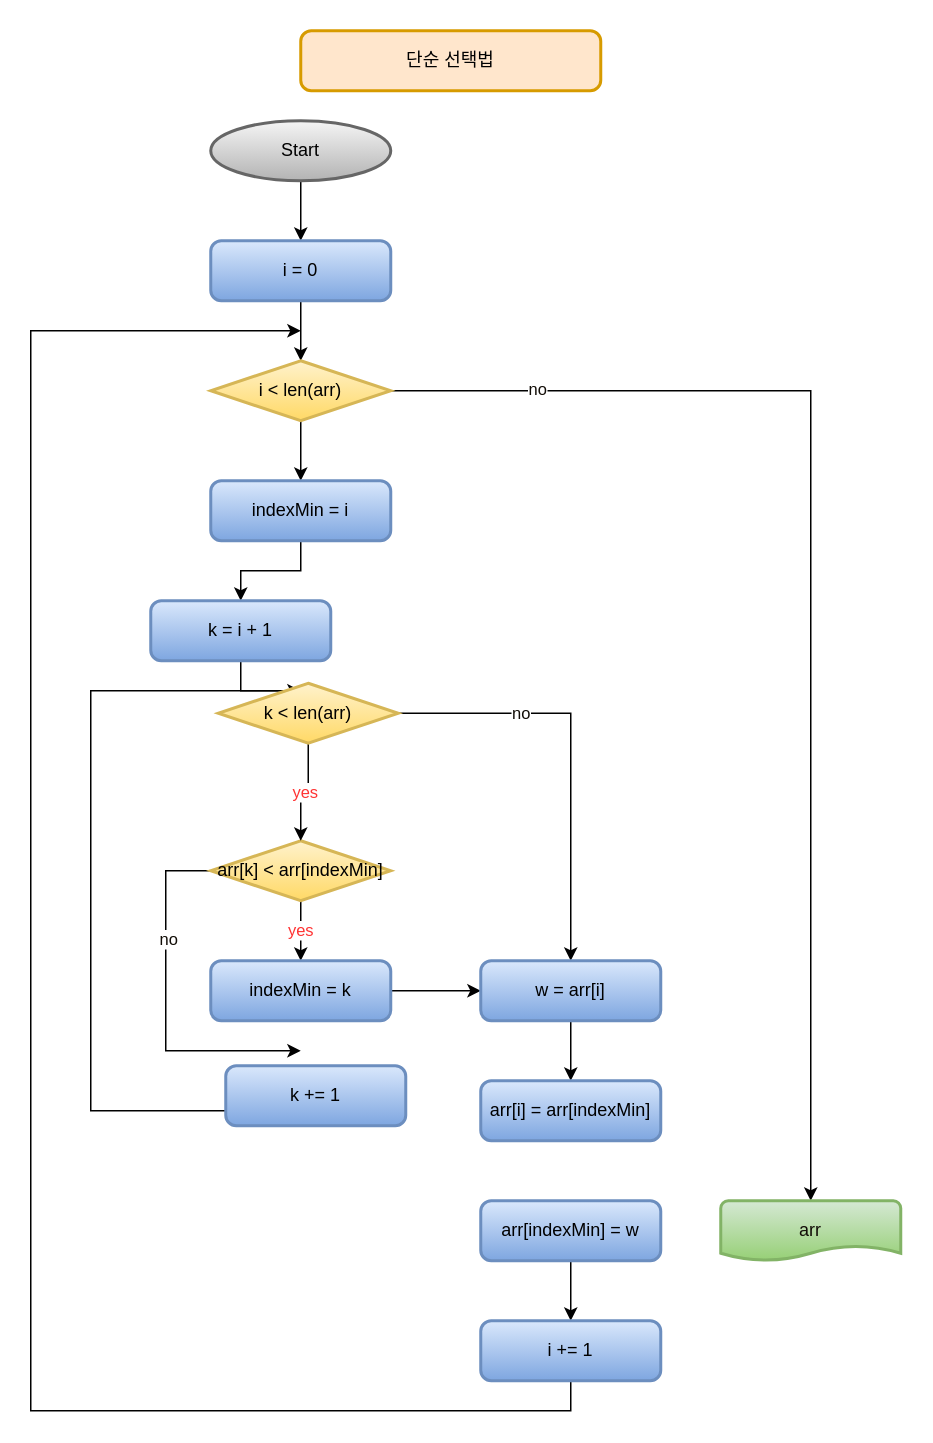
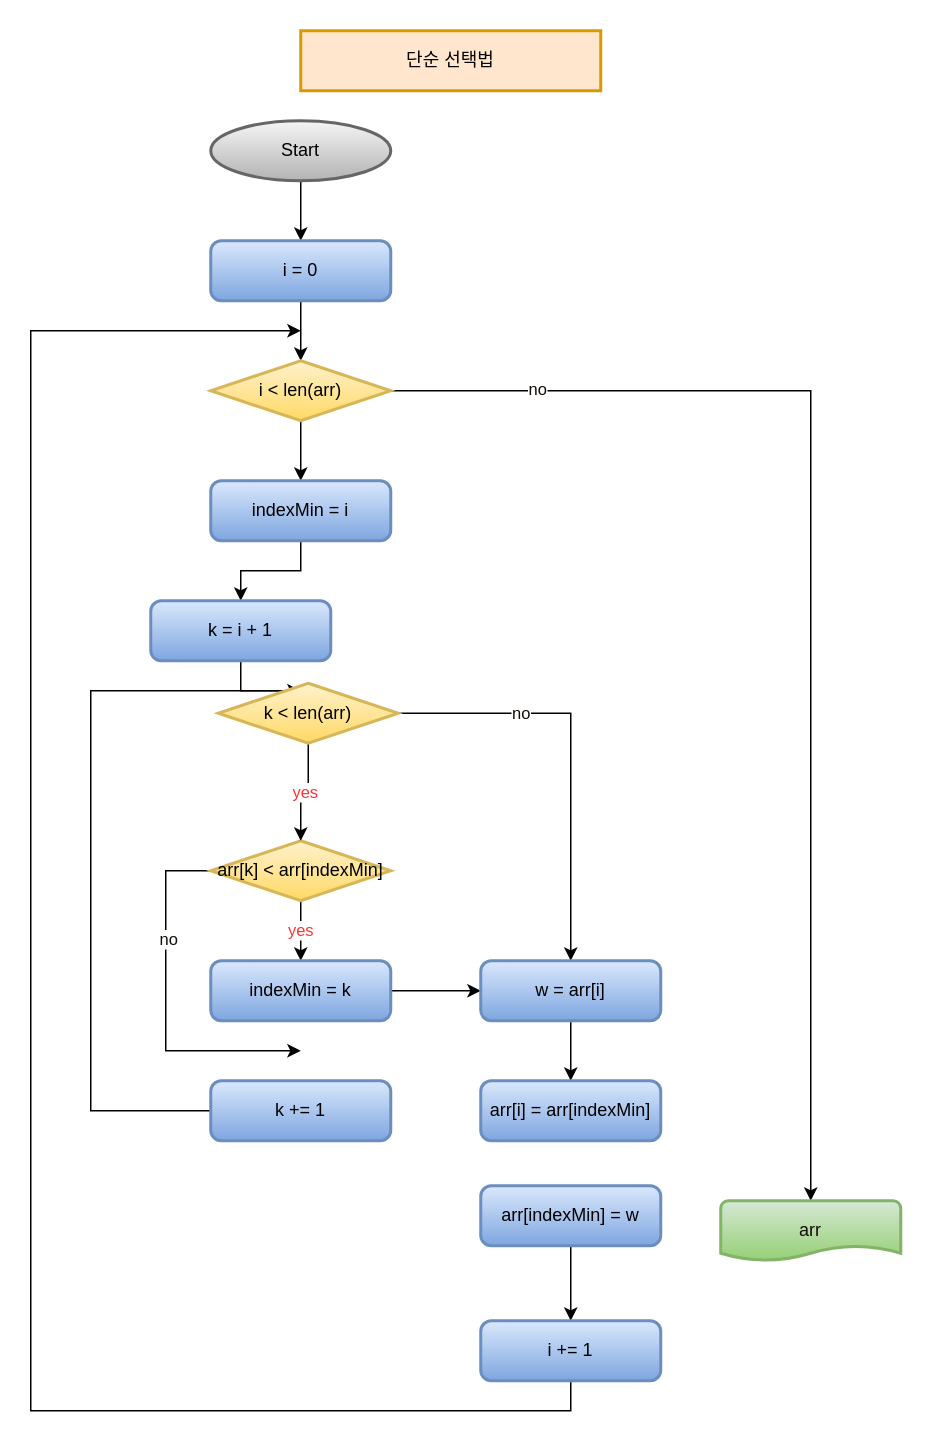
node "단순 선택법": shape rounded rectangle -> rectangle
node "k += 1": moved (316, 1096) -> (301, 1111)
node "arr[indexMin] = w": moved (571, 1231) -> (571, 1216)
